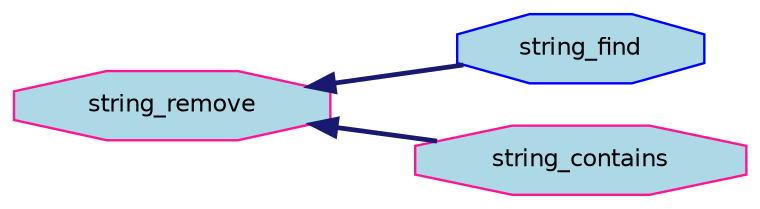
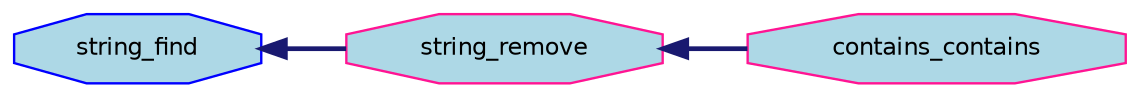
edge "string_find" -> "string_remove": reversed
node "string_contains": label "string_contains" -> "contains_contains"
